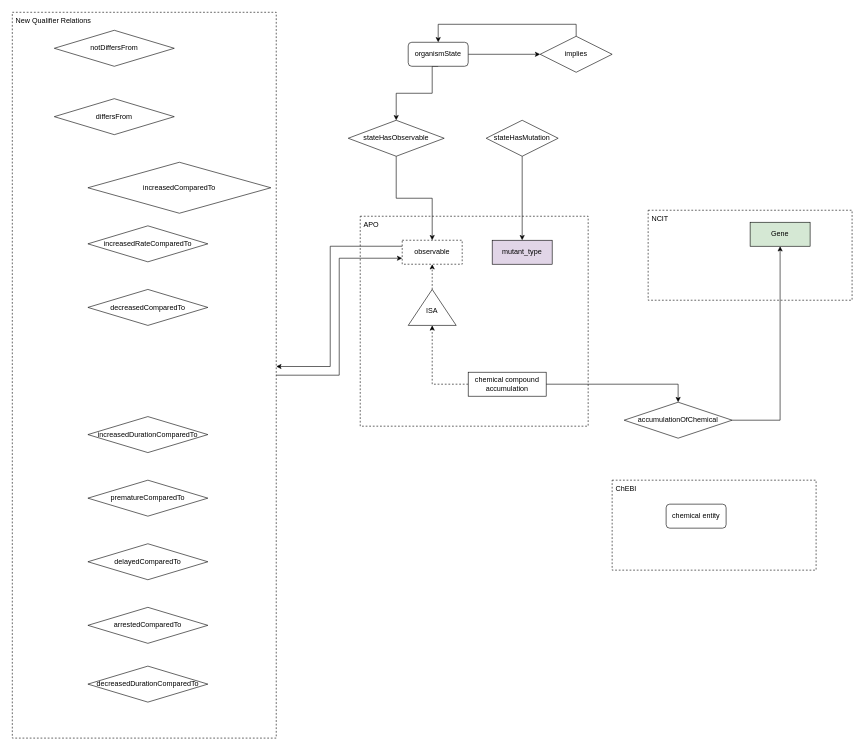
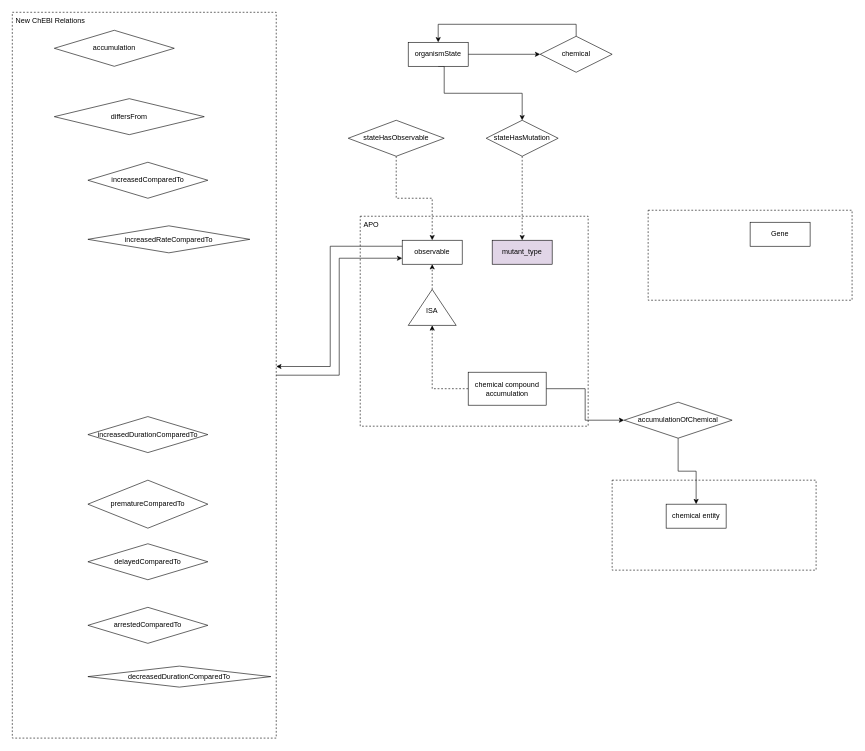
node "New Qualifier Relations": label "New Qualifier Relations" -> "New ChEBI Relations"
node "notDiffersFrom": label "notDiffersFrom" -> "accumulation"
node "organismState": shape rounded rectangle -> rectangle
node "implies": label "implies" -> "chemical"
edge "organismState" -> "stateHasObservable": removed
edge "organismState" -> "stateHasMutation": added
node "differsFrom": size 120x36 -> 150x36
node "increasedComparedTo": size 183x51 -> 120x36
edge "stateHasMutation" -> "mutant_type": style solid -> dashed
edge "stateHasObservable" -> "observable": style solid -> dashed
node "NCIT": removed
node "Gene": fillcolor #d5e8d4 -> #ffffff
node "increasedRateComparedTo": size 120x36 -> 162x27
edge "accumulationOfChemical" -> "Gene": now "accumulationOfChemical" -> "chemical entity"
node "observable": style dashed -> solid
node "decreasedComparedTo": removed
node "chemical compound accumulation": size 78x24 -> 78x33
node "ChEBI": removed
node "prematureComparedTo": size 120x36 -> 120x48
node "chemical entity": shape rounded rectangle -> rectangle
node "decreasedDurationComparedTo": size 120x36 -> 183x21
